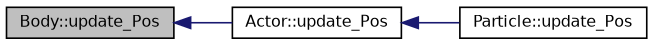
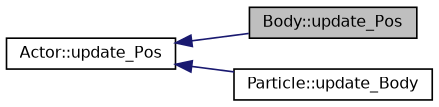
edge "Actor::update_Pos" -> "Body::update_Pos": reversed
node "Particle::update_Pos": label "Particle::update_Pos" -> "Particle::update_Body"
